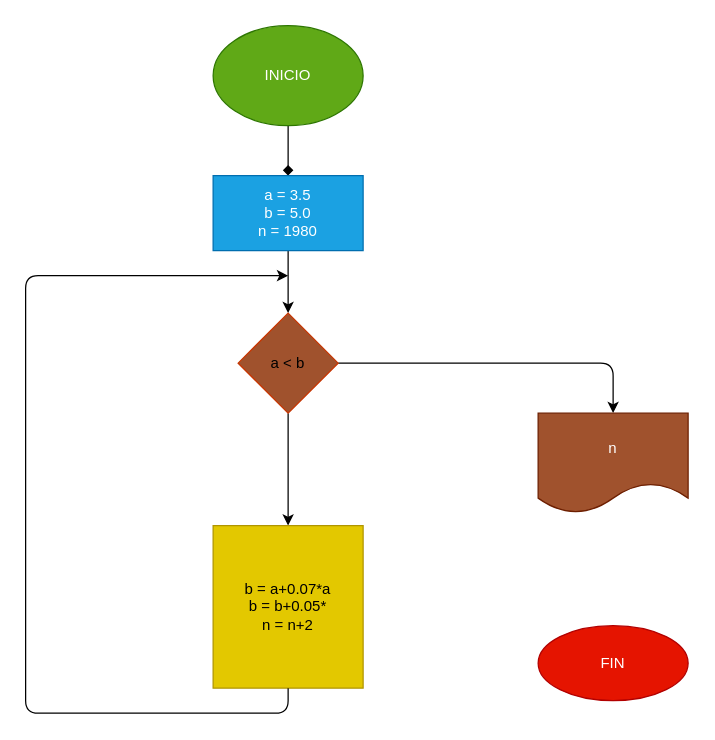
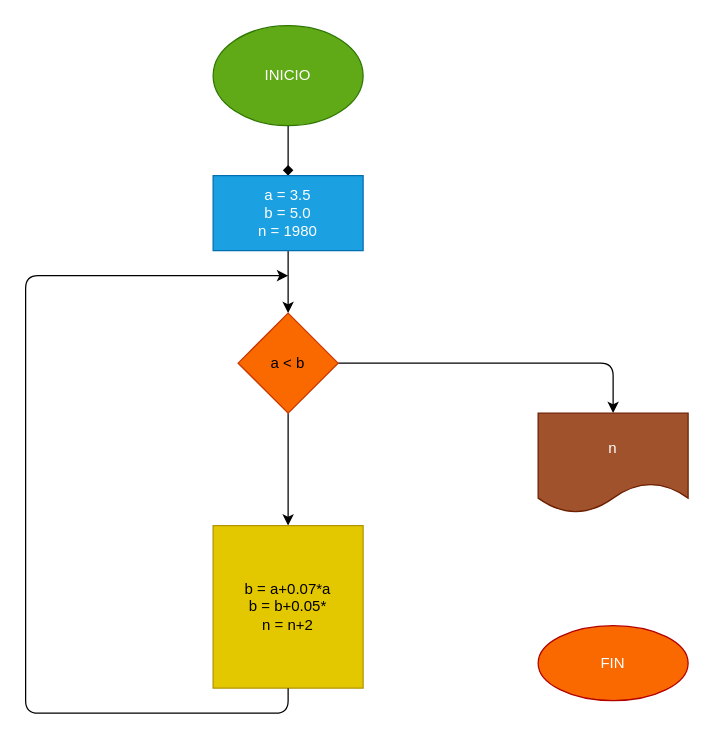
node "a < b": fillcolor #a0522d -> #fa6800
node "FIN": fillcolor #e51400 -> #fa6800
